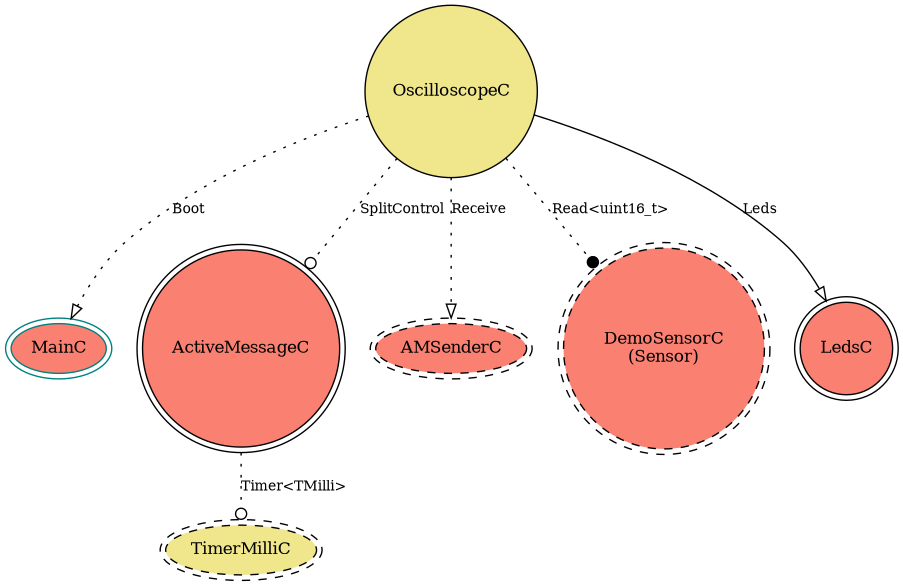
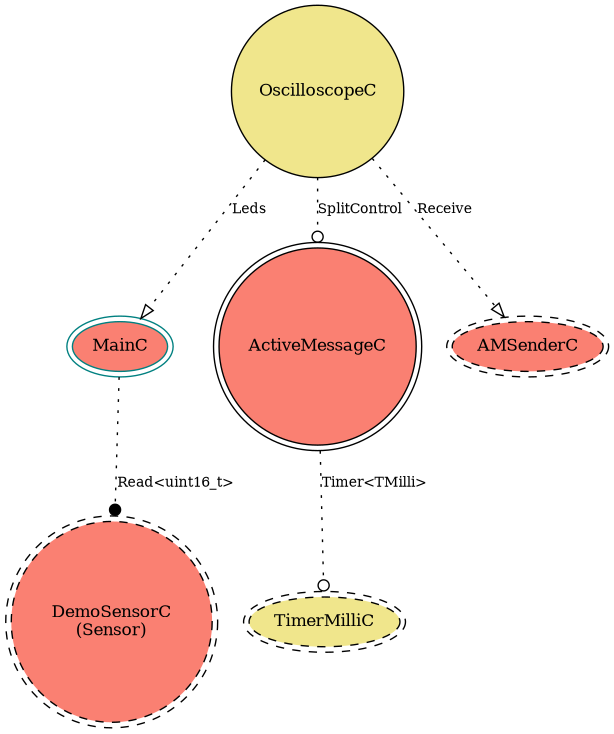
edge "OscilloscopeC" -> "DemoSensorC (Sensor)": now "MainC" -> "DemoSensorC (Sensor)"
edge "OscilloscopeC" -> "MainC": label "Boot" -> "Leds"
node "LedsC": removed
